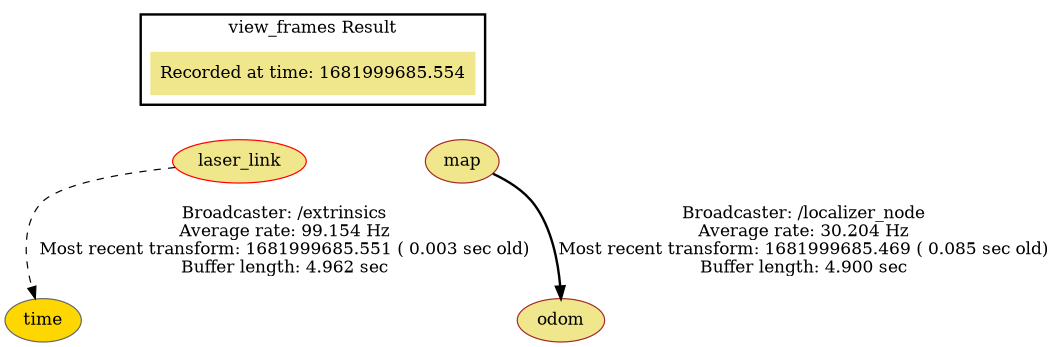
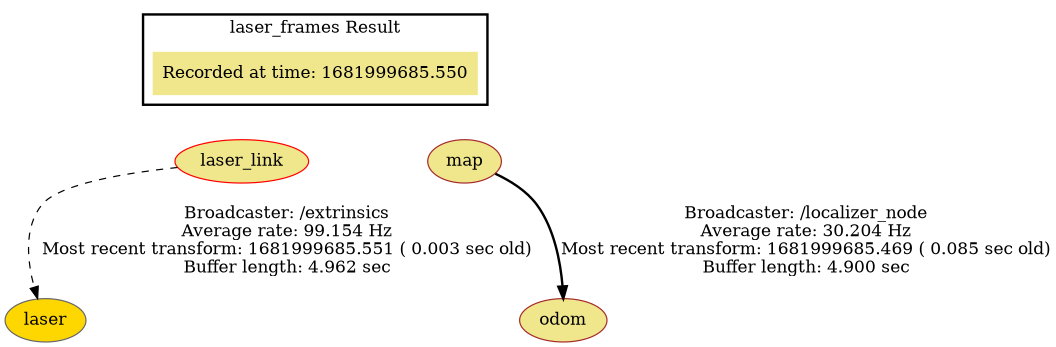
cluster "view_frames Result": label "view_frames Result" -> "laser_frames Result"
node "Recorded at time: 1681999685.554": label "Recorded at time: 1681999685.554" -> "Recorded at time: 1681999685.550"
node "time": label "time" -> "laser"
